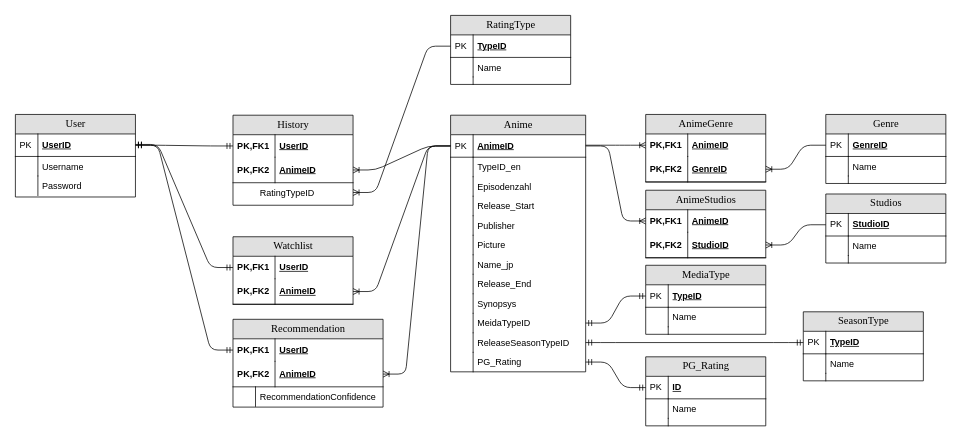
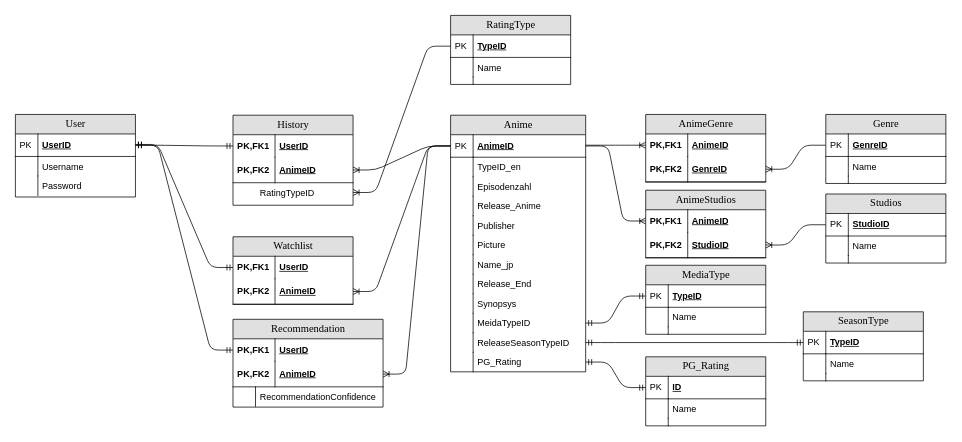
node "Release_Start": label "Release_Start" -> "Release_Anime"
